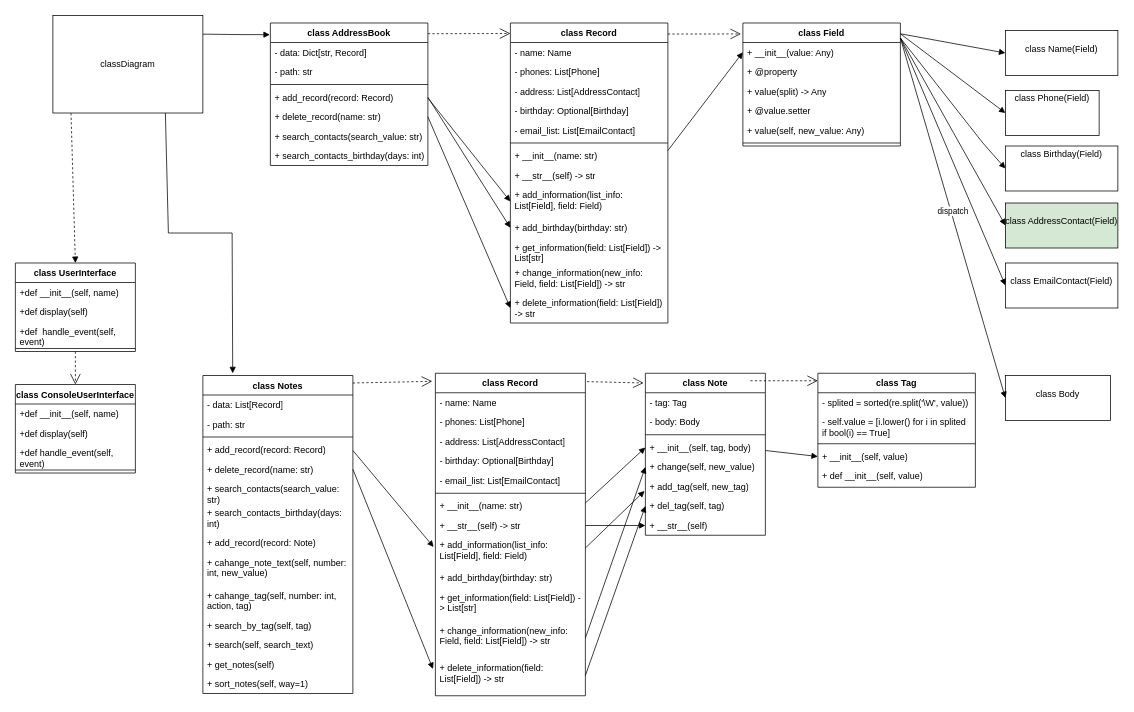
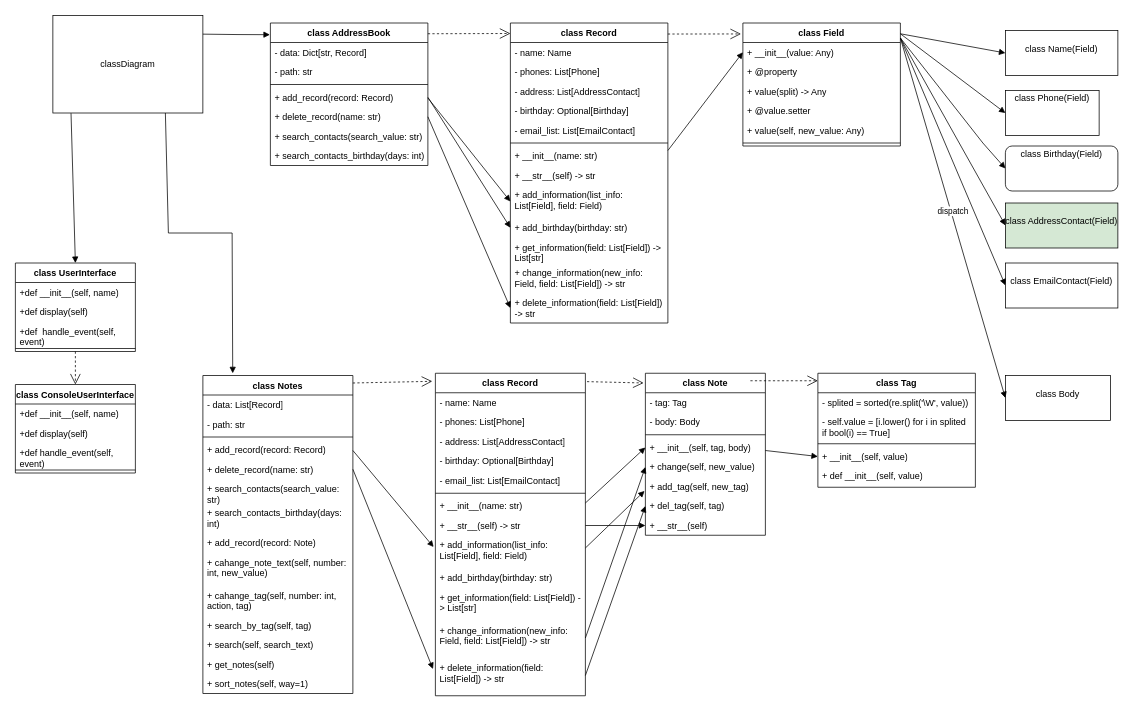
node "class Birthday(Field)": shape rectangle -> rounded rectangle
edge "classDiagram" -> "class UserInterface": style dashed -> solid
